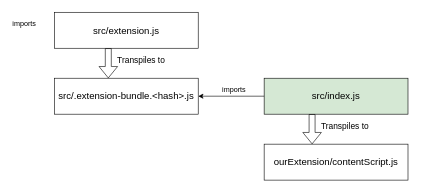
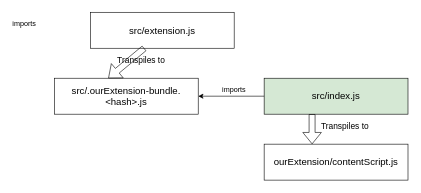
node "src/extension.js": moved (126, 30) -> (162, 30)
node "src/.extension-bundle.<hash>.js": label "src/.extension-bundle.<hash>.js" -> "src/.ourExtension-bundle.<hash>.js"
